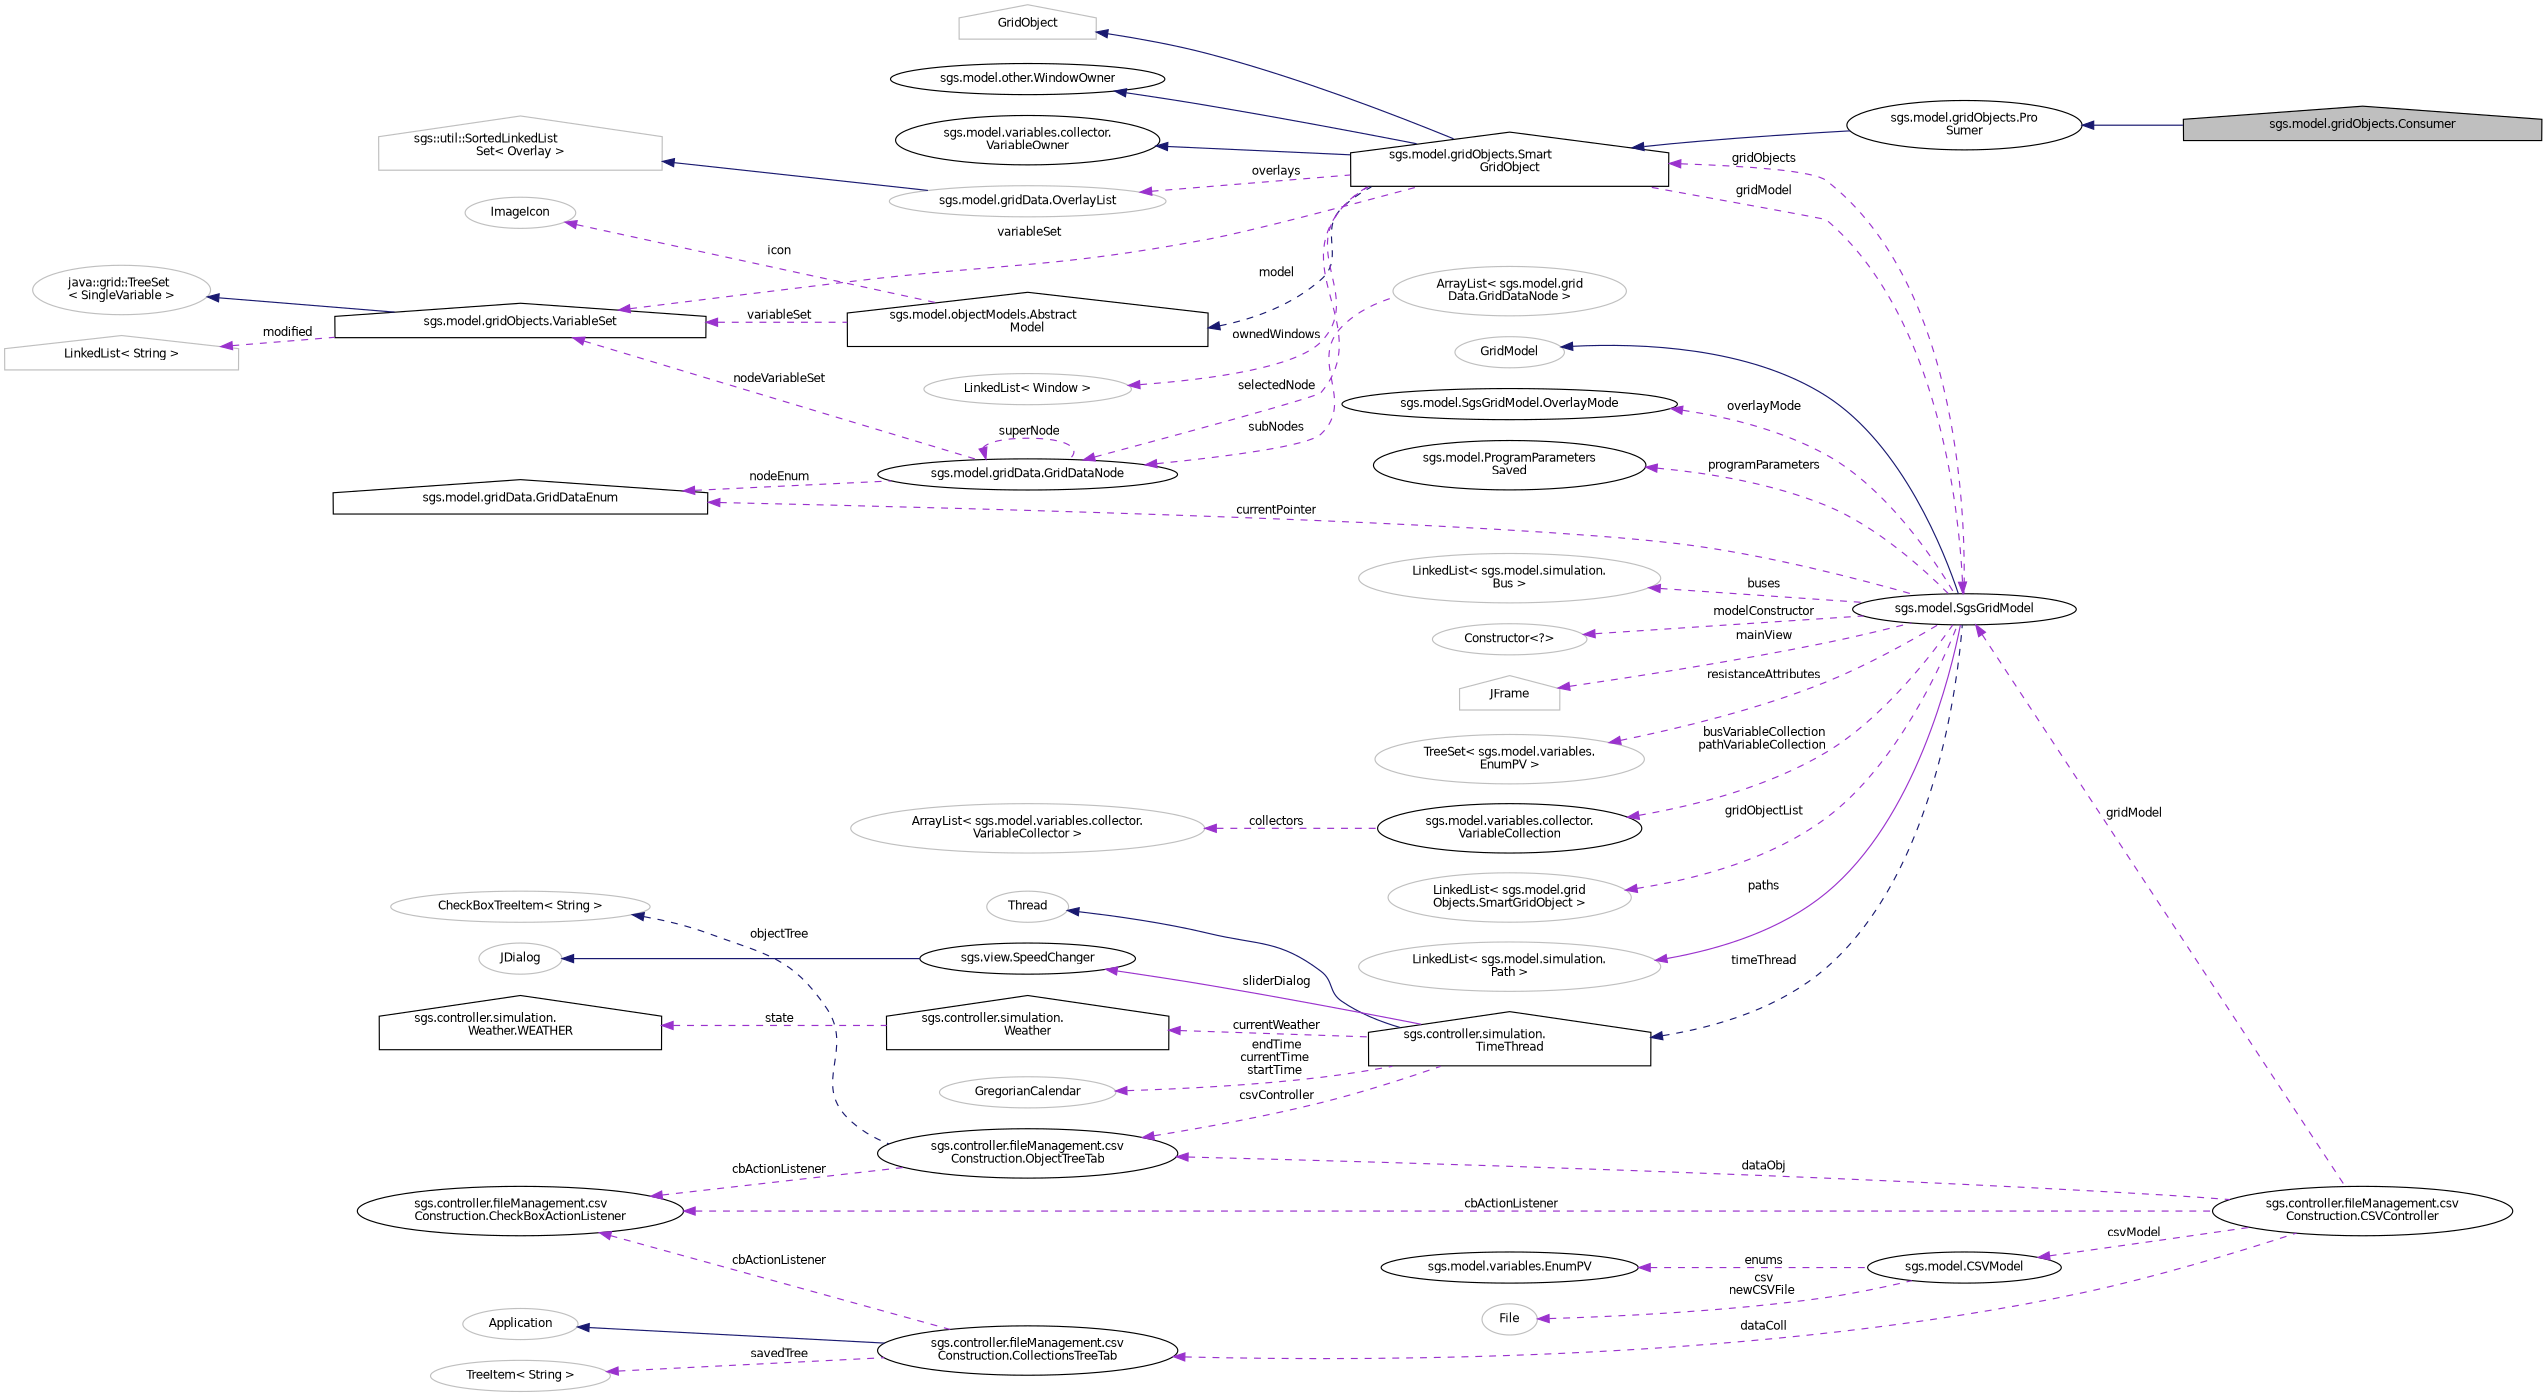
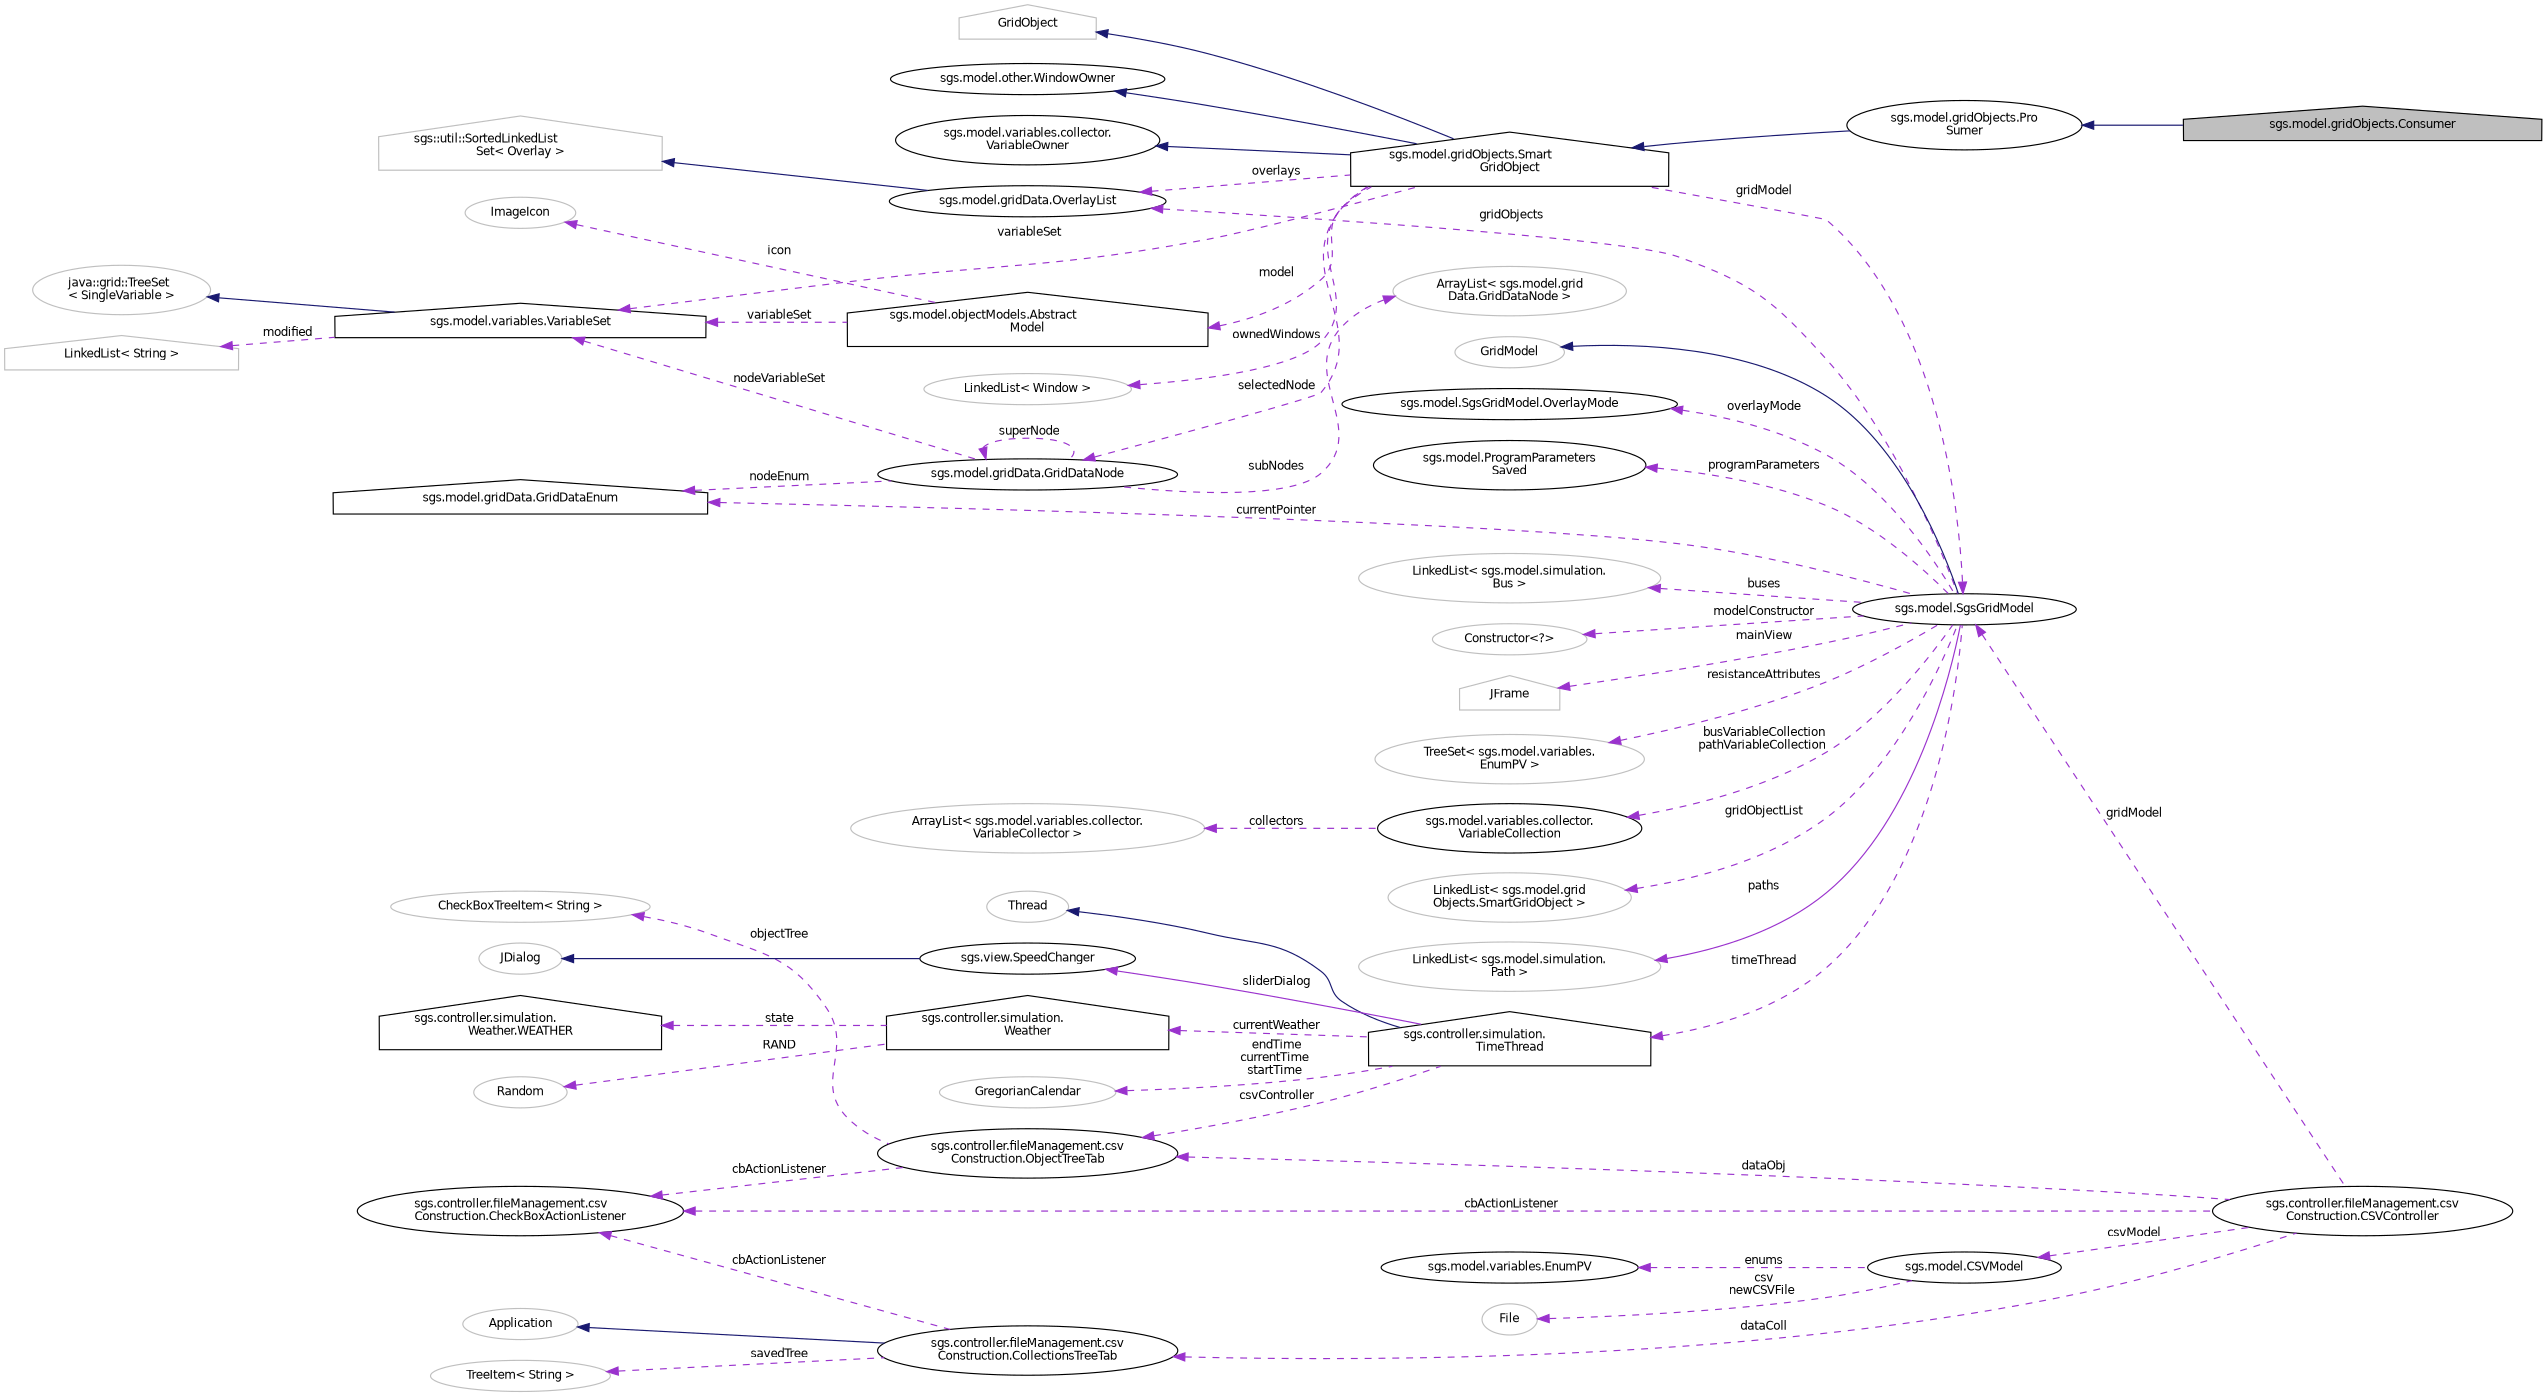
node "sgs.model.gridData.OverlayList": color grey75 -> black
edge "sgs.model.gridObjects.Smart GridObject" -> "sgs.model.objectModels.Abstract Model": color midnightblue -> darkorchid3
edge "sgs.model.SgsGridModel" -> "sgs.model.gridObjects.Smart GridObject": now "sgs.model.SgsGridModel" -> "sgs.model.gridData.OverlayList"
node "sgs.model.gridObjects.VariableSet": label "sgs.model.gridObjects.VariableSet" -> "sgs.model.variables.VariableSet"
edge "ArrayList< sgs.model.grid Data.GridDataNode >" -> "sgs.model.gridData.GridDataNode": reversed
edge "sgs.model.SgsGridModel" -> "sgs.controller.simulation. TimeThread": color midnightblue -> darkorchid3
edge "sgs.controller.fileManagement.csv Construction.ObjectTreeTab" -> "CheckBoxTreeItem< String >": color midnightblue -> darkorchid3
node "Random": added
